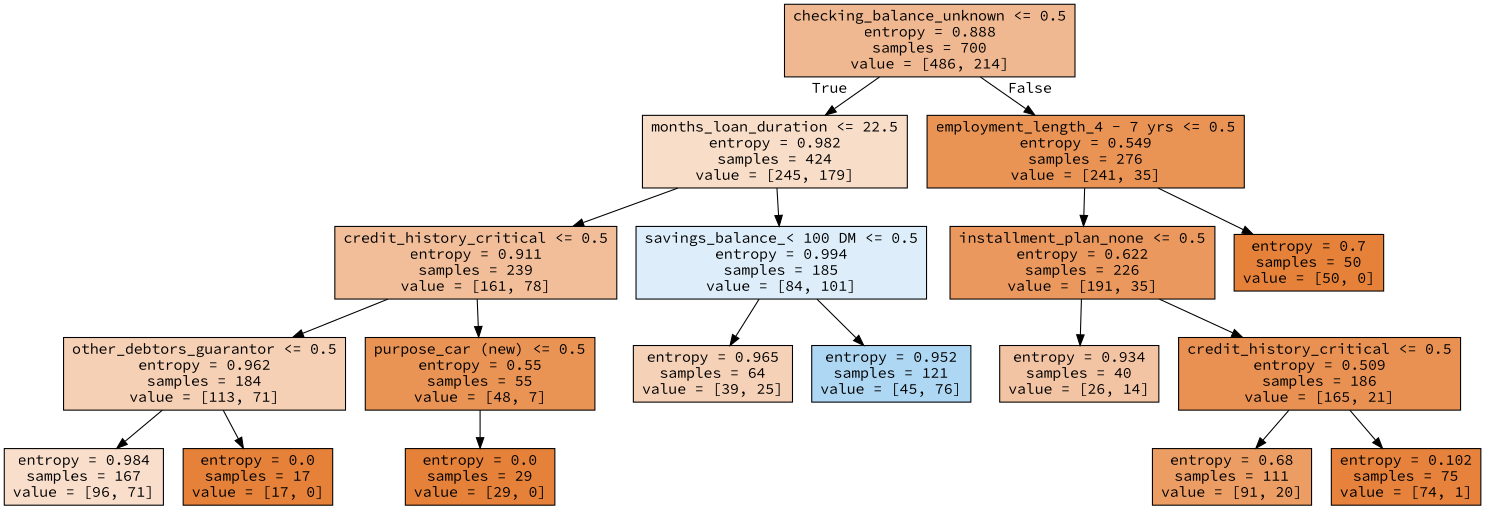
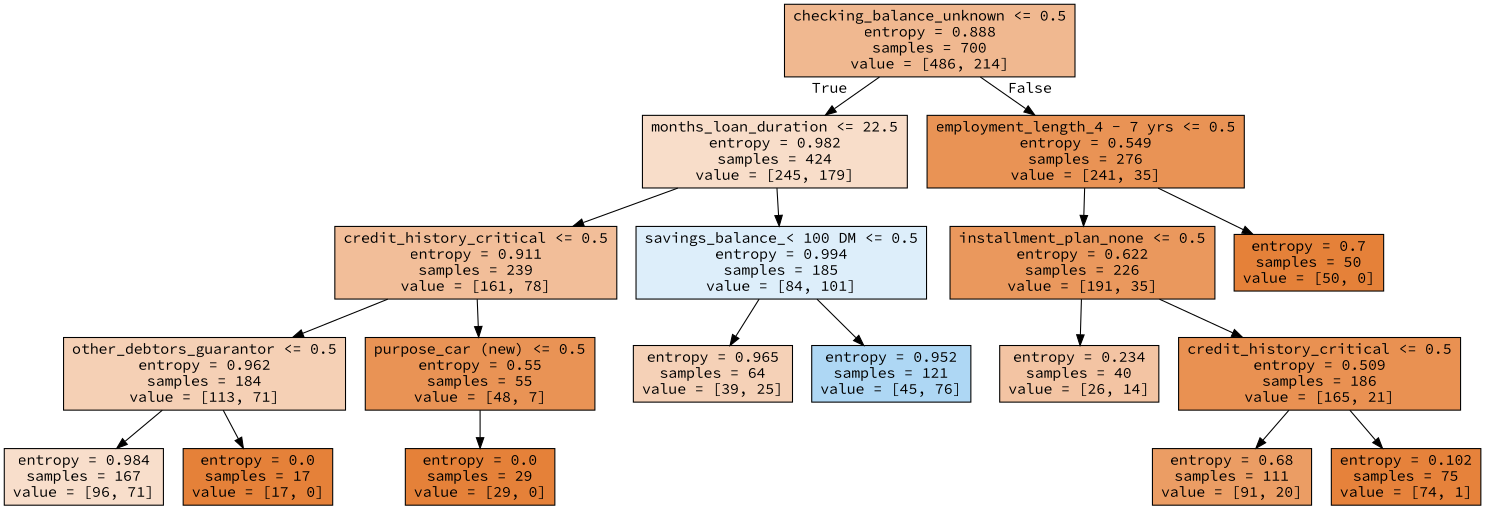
node "entropy = 0.934 samples = 40 value = [26, 14]": label "entropy = 0.934 samples = 40 value = [26, 14]" -> "entropy = 0.234 samples = 40 value = [26, 14]"
